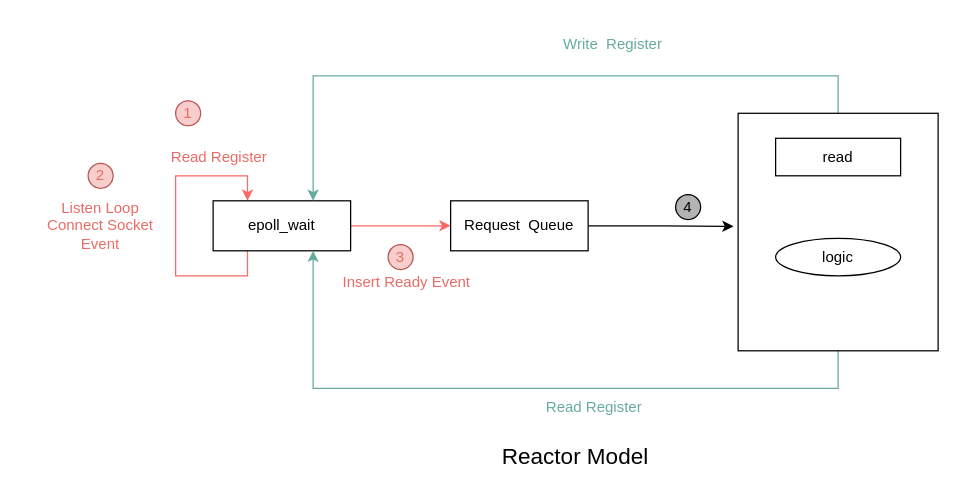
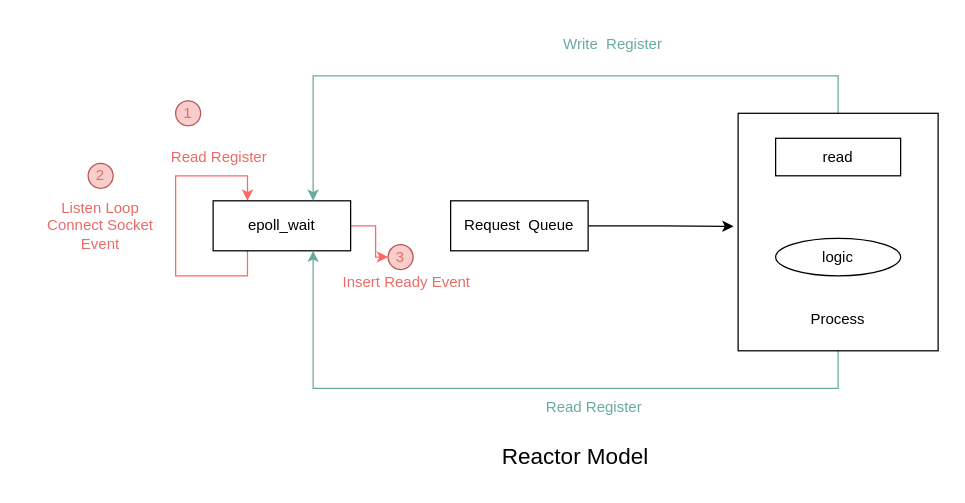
node "4": removed
edge "epoll_wait" -> "Request Queue": now "epoll_wait" -> "3"
node "Process": added
